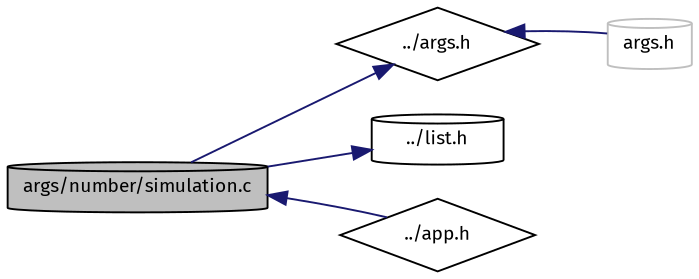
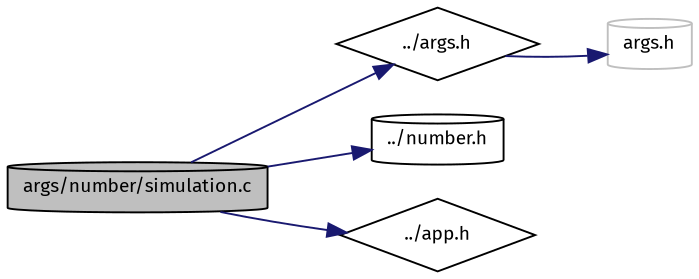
edge "args.h" -> "../args.h": reversed
node "../list.h": label "../list.h" -> "../number.h"
edge "../app.h" -> "args/number/simulation.c": reversed
